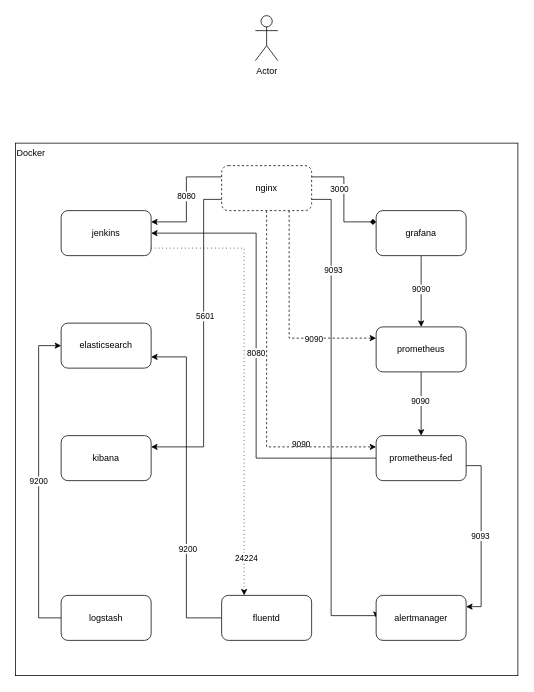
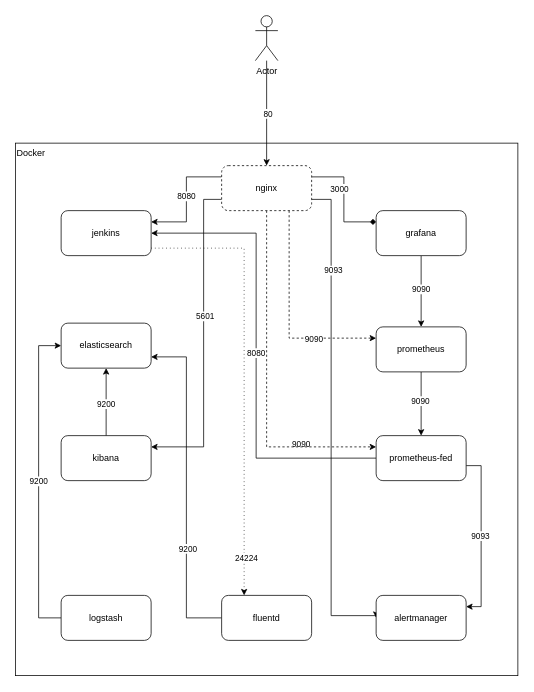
edge "Actor" -> "nginx": added, label "80"
edge "kibana" -> "elasticsearch": added, label "9200"
